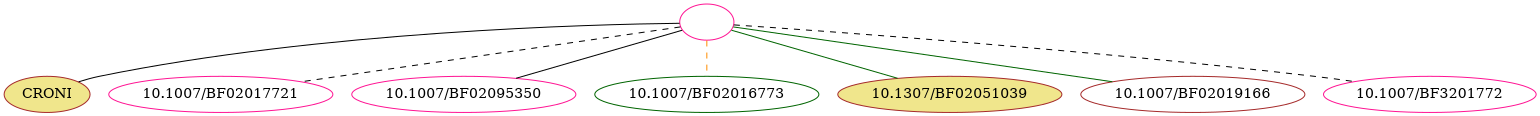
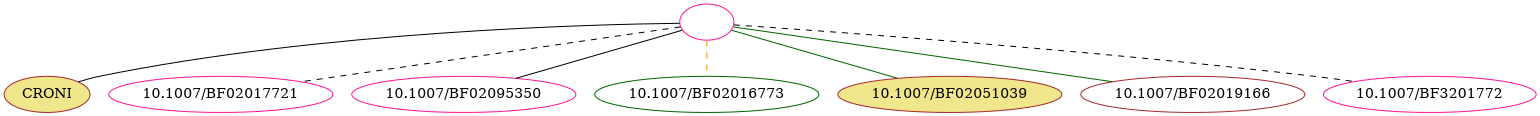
node "10.1307/BF02051039": label "10.1307/BF02051039" -> "10.1007/BF02051039"
